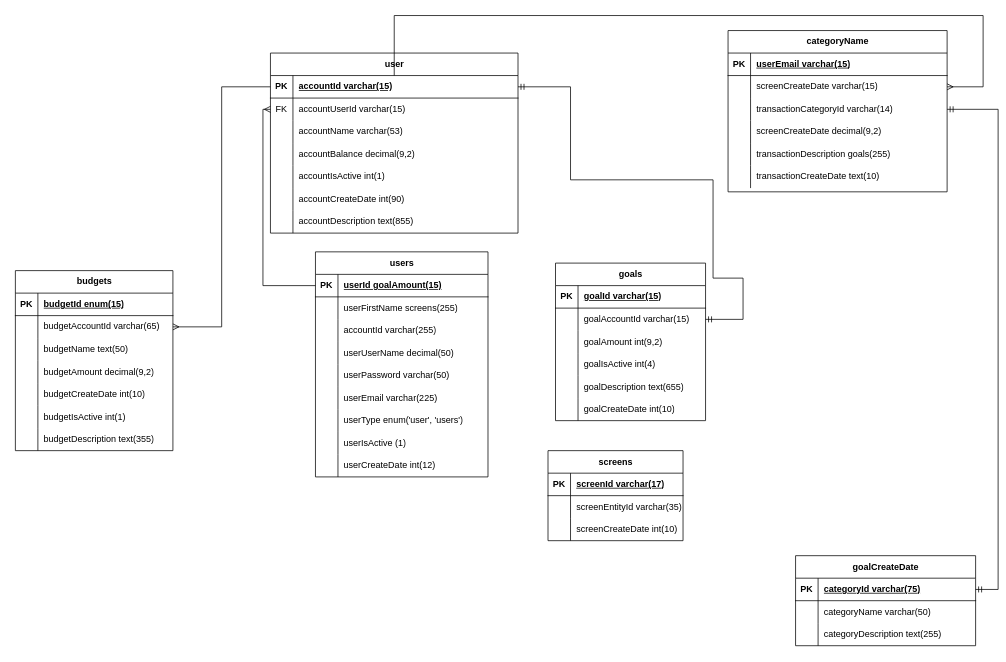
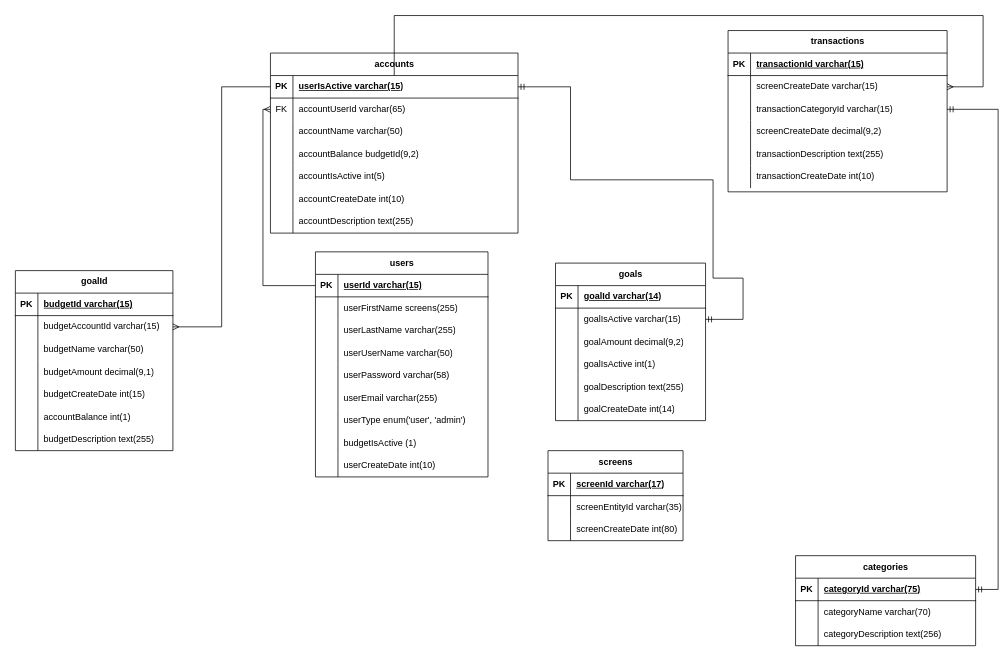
node "categoryName": label "categoryName" -> "transactions"
node "user": label "user" -> "accounts"
node "userEmail varchar(15)": label "userEmail varchar(15)" -> "transactionId varchar(15)"
node "accountId varchar(15)": label "accountId varchar(15)" -> "userIsActive varchar(15)"
node "accountUserId varchar(15)": label "accountUserId varchar(15)" -> "accountUserId varchar(65)"
node "transactionCategoryId varchar(14)": label "transactionCategoryId varchar(14)" -> "transactionCategoryId varchar(15)"
node "accountName varchar(53)": label "accountName varchar(53)" -> "accountName varchar(50)"
node "accountBalance decimal(9,2)": label "accountBalance decimal(9,2)" -> "accountBalance budgetId(9,2)"
node "transactionDescription goals(255)": label "transactionDescription goals(255)" -> "transactionDescription text(255)"
node "accountIsActive int(1)": label "accountIsActive int(1)" -> "accountIsActive int(5)"
node "transactionCreateDate text(10)": label "transactionCreateDate text(10)" -> "transactionCreateDate int(10)"
node "accountCreateDate int(90)": label "accountCreateDate int(90)" -> "accountCreateDate int(10)"
node "accountDescription text(855)": label "accountDescription text(855)" -> "accountDescription text(255)"
node "budgets": label "budgets" -> "goalId"
node "userId goalAmount(15)": label "userId goalAmount(15)" -> "userId varchar(15)"
node "goalId varchar(15)": label "goalId varchar(15)" -> "goalId varchar(14)"
node "budgetId enum(15)": label "budgetId enum(15)" -> "budgetId varchar(15)"
node "goalAccountId varchar(15)": label "goalAccountId varchar(15)" -> "goalIsActive varchar(15)"
node "budgetAccountId varchar(65)": label "budgetAccountId varchar(65)" -> "budgetAccountId varchar(15)"
node "accountId varchar(255)": label "accountId varchar(255)" -> "userLastName varchar(255)"
node "goalAmount int(9,2)": label "goalAmount int(9,2)" -> "goalAmount decimal(9,2)"
node "budgetName text(50)": label "budgetName text(50)" -> "budgetName varchar(50)"
node "userUserName decimal(50)": label "userUserName decimal(50)" -> "userUserName varchar(50)"
node "goalIsActive int(4)": label "goalIsActive int(4)" -> "goalIsActive int(1)"
node "budgetAmount decimal(9,2)": label "budgetAmount decimal(9,2)" -> "budgetAmount decimal(9,1)"
node "userPassword varchar(50)": label "userPassword varchar(50)" -> "userPassword varchar(58)"
node "goalDescription text(655)": label "goalDescription text(655)" -> "goalDescription text(255)"
node "budgetCreateDate int(10)": label "budgetCreateDate int(10)" -> "budgetCreateDate int(15)"
node "userEmail varchar(225)": label "userEmail varchar(225)" -> "userEmail varchar(255)"
node "goalCreateDate int(10)": label "goalCreateDate int(10)" -> "goalCreateDate int(14)"
node "budgetIsActive int(1)": label "budgetIsActive int(1)" -> "accountBalance int(1)"
node "userType enum('user', 'users')": label "userType enum('user', 'users')" -> "userType enum('user', 'admin')"
node "budgetDescription text(355)": label "budgetDescription text(355)" -> "budgetDescription text(255)"
node "userIsActive (1)": label "userIsActive (1)" -> "budgetIsActive (1)"
node "userCreateDate int(12)": label "userCreateDate int(12)" -> "userCreateDate int(10)"
node "screenCreateDate int(10)": label "screenCreateDate int(10)" -> "screenCreateDate int(80)"
node "goalCreateDate": label "goalCreateDate" -> "categories"
node "categoryName varchar(50)": label "categoryName varchar(50)" -> "categoryName varchar(70)"
node "categoryDescription text(255)": label "categoryDescription text(255)" -> "categoryDescription text(256)"
